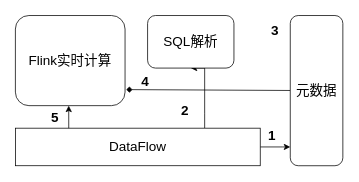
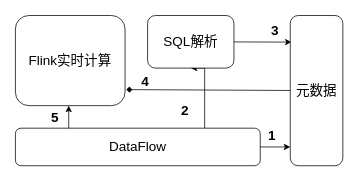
edge "SQL解析" -> "元数据": added
node "DataFlow": shape rectangle -> rounded rectangle
